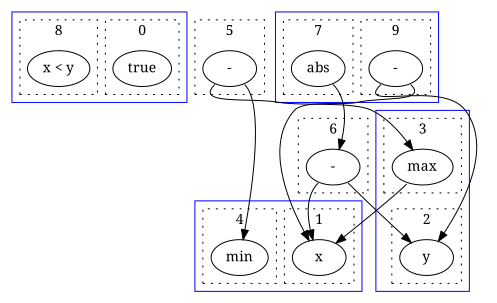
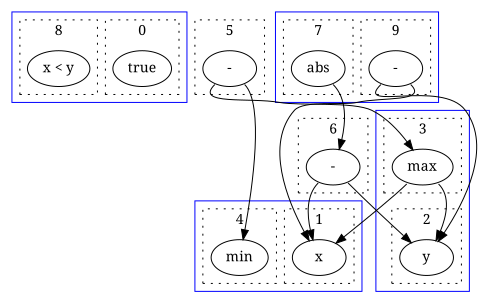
edge "max" -> "y": added
